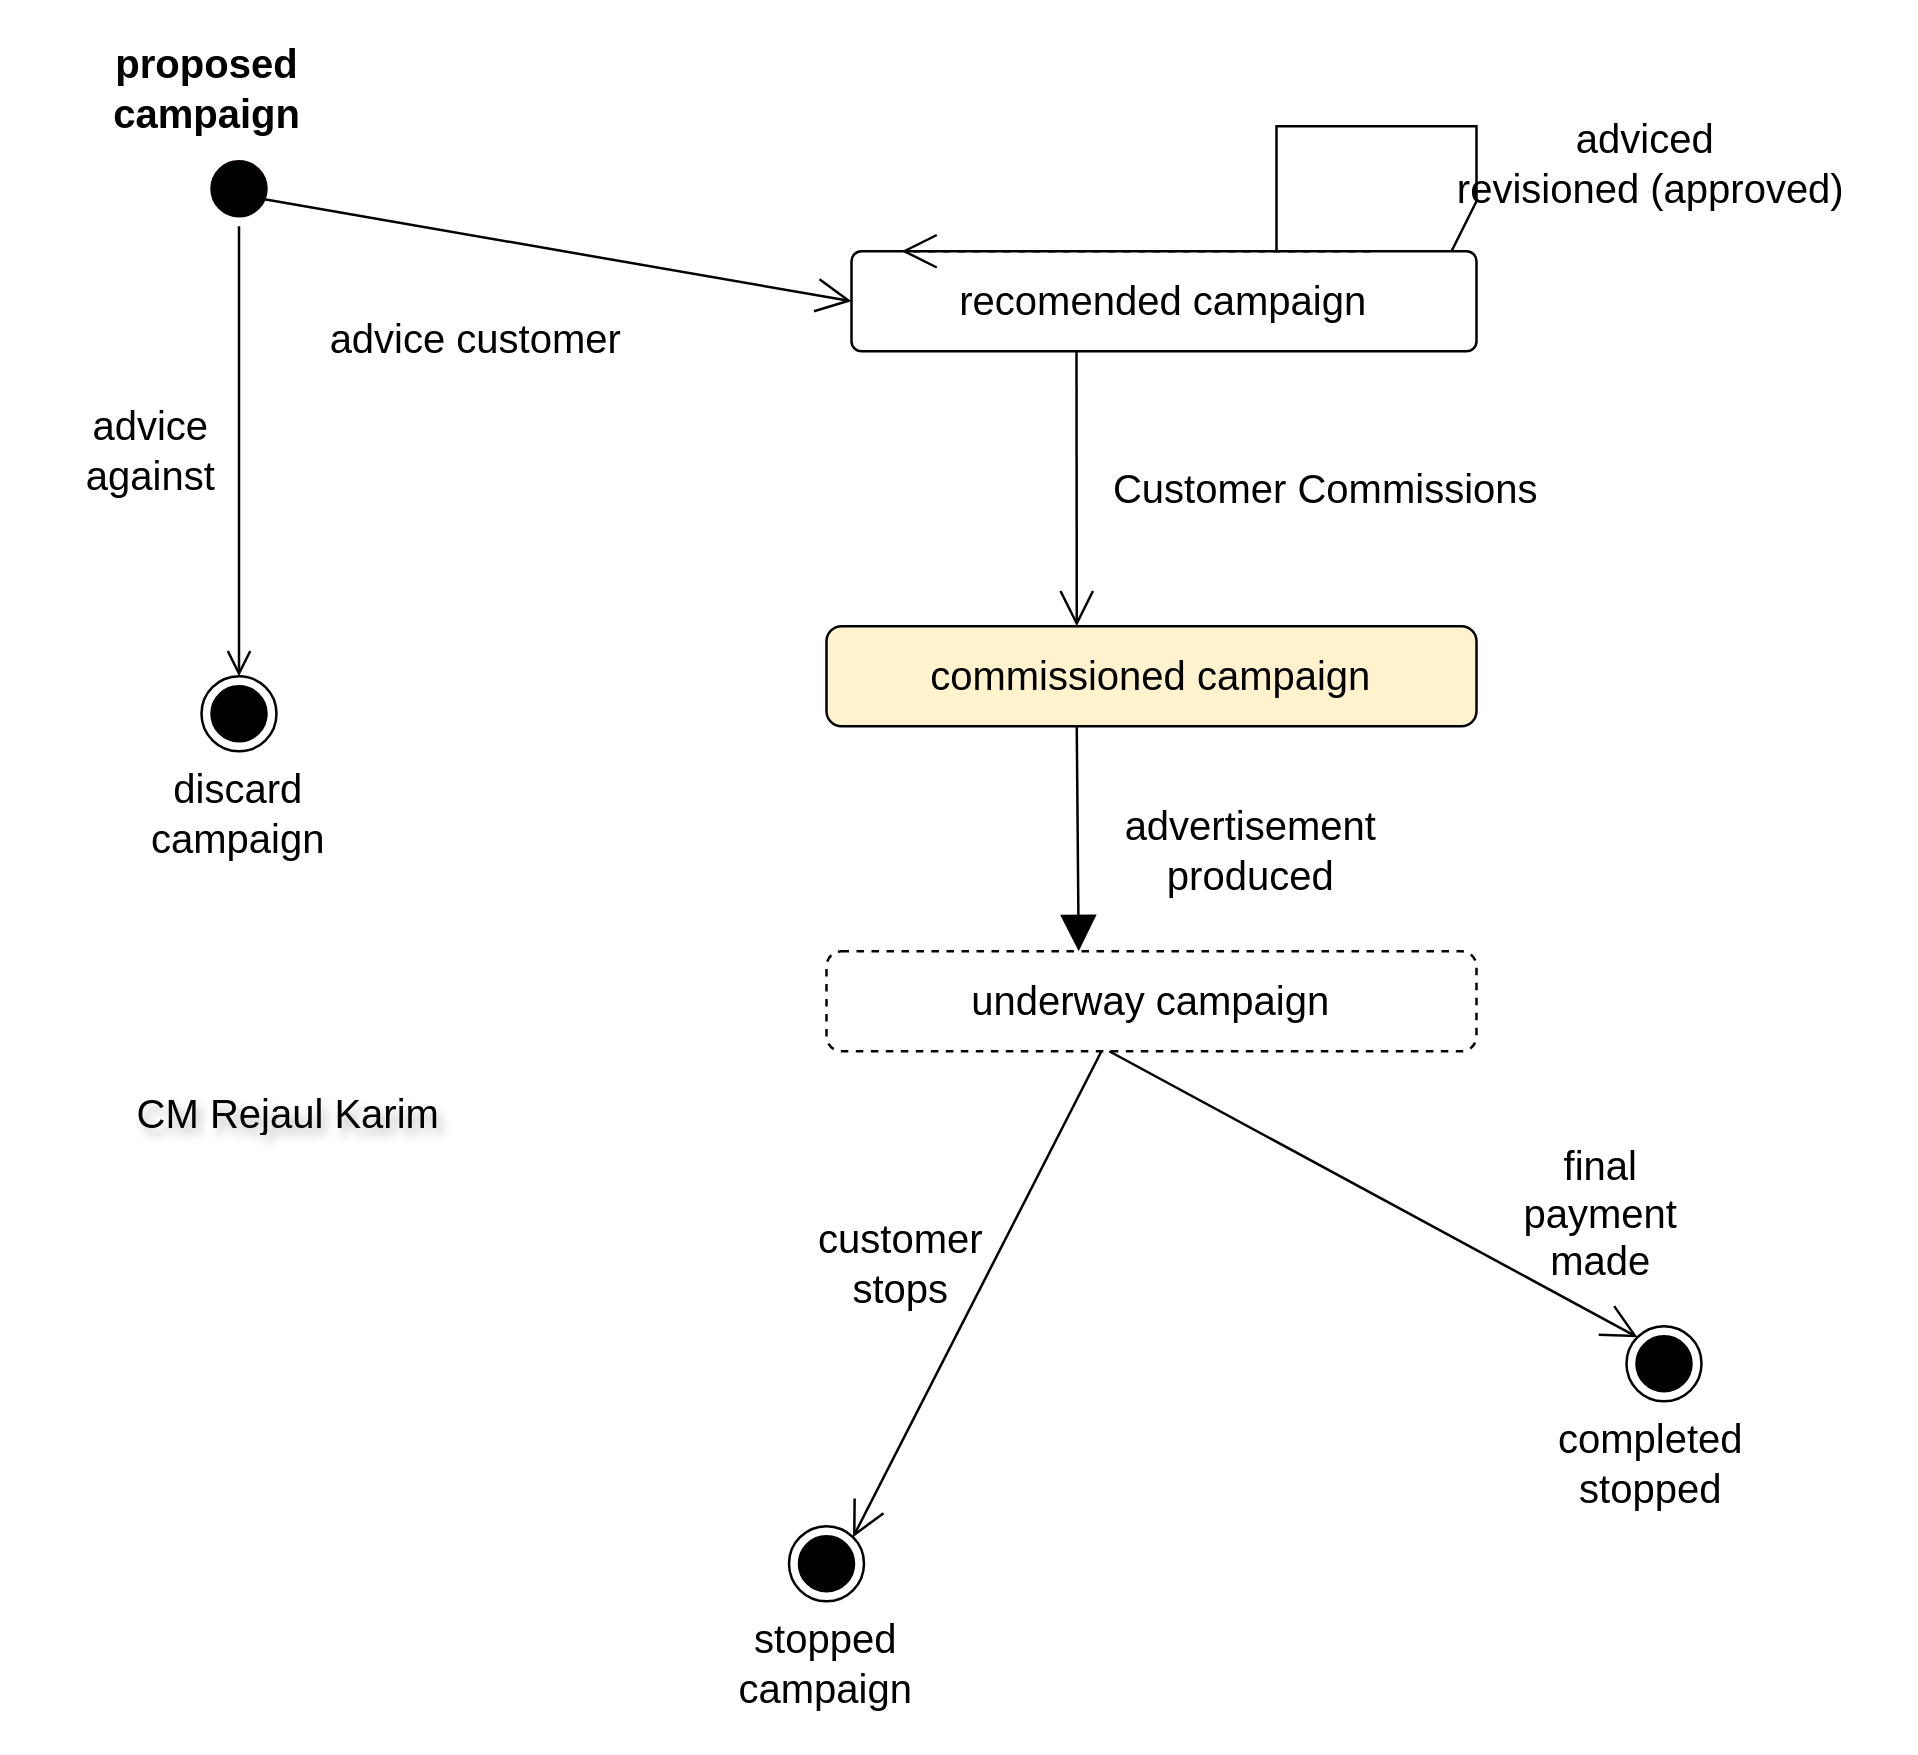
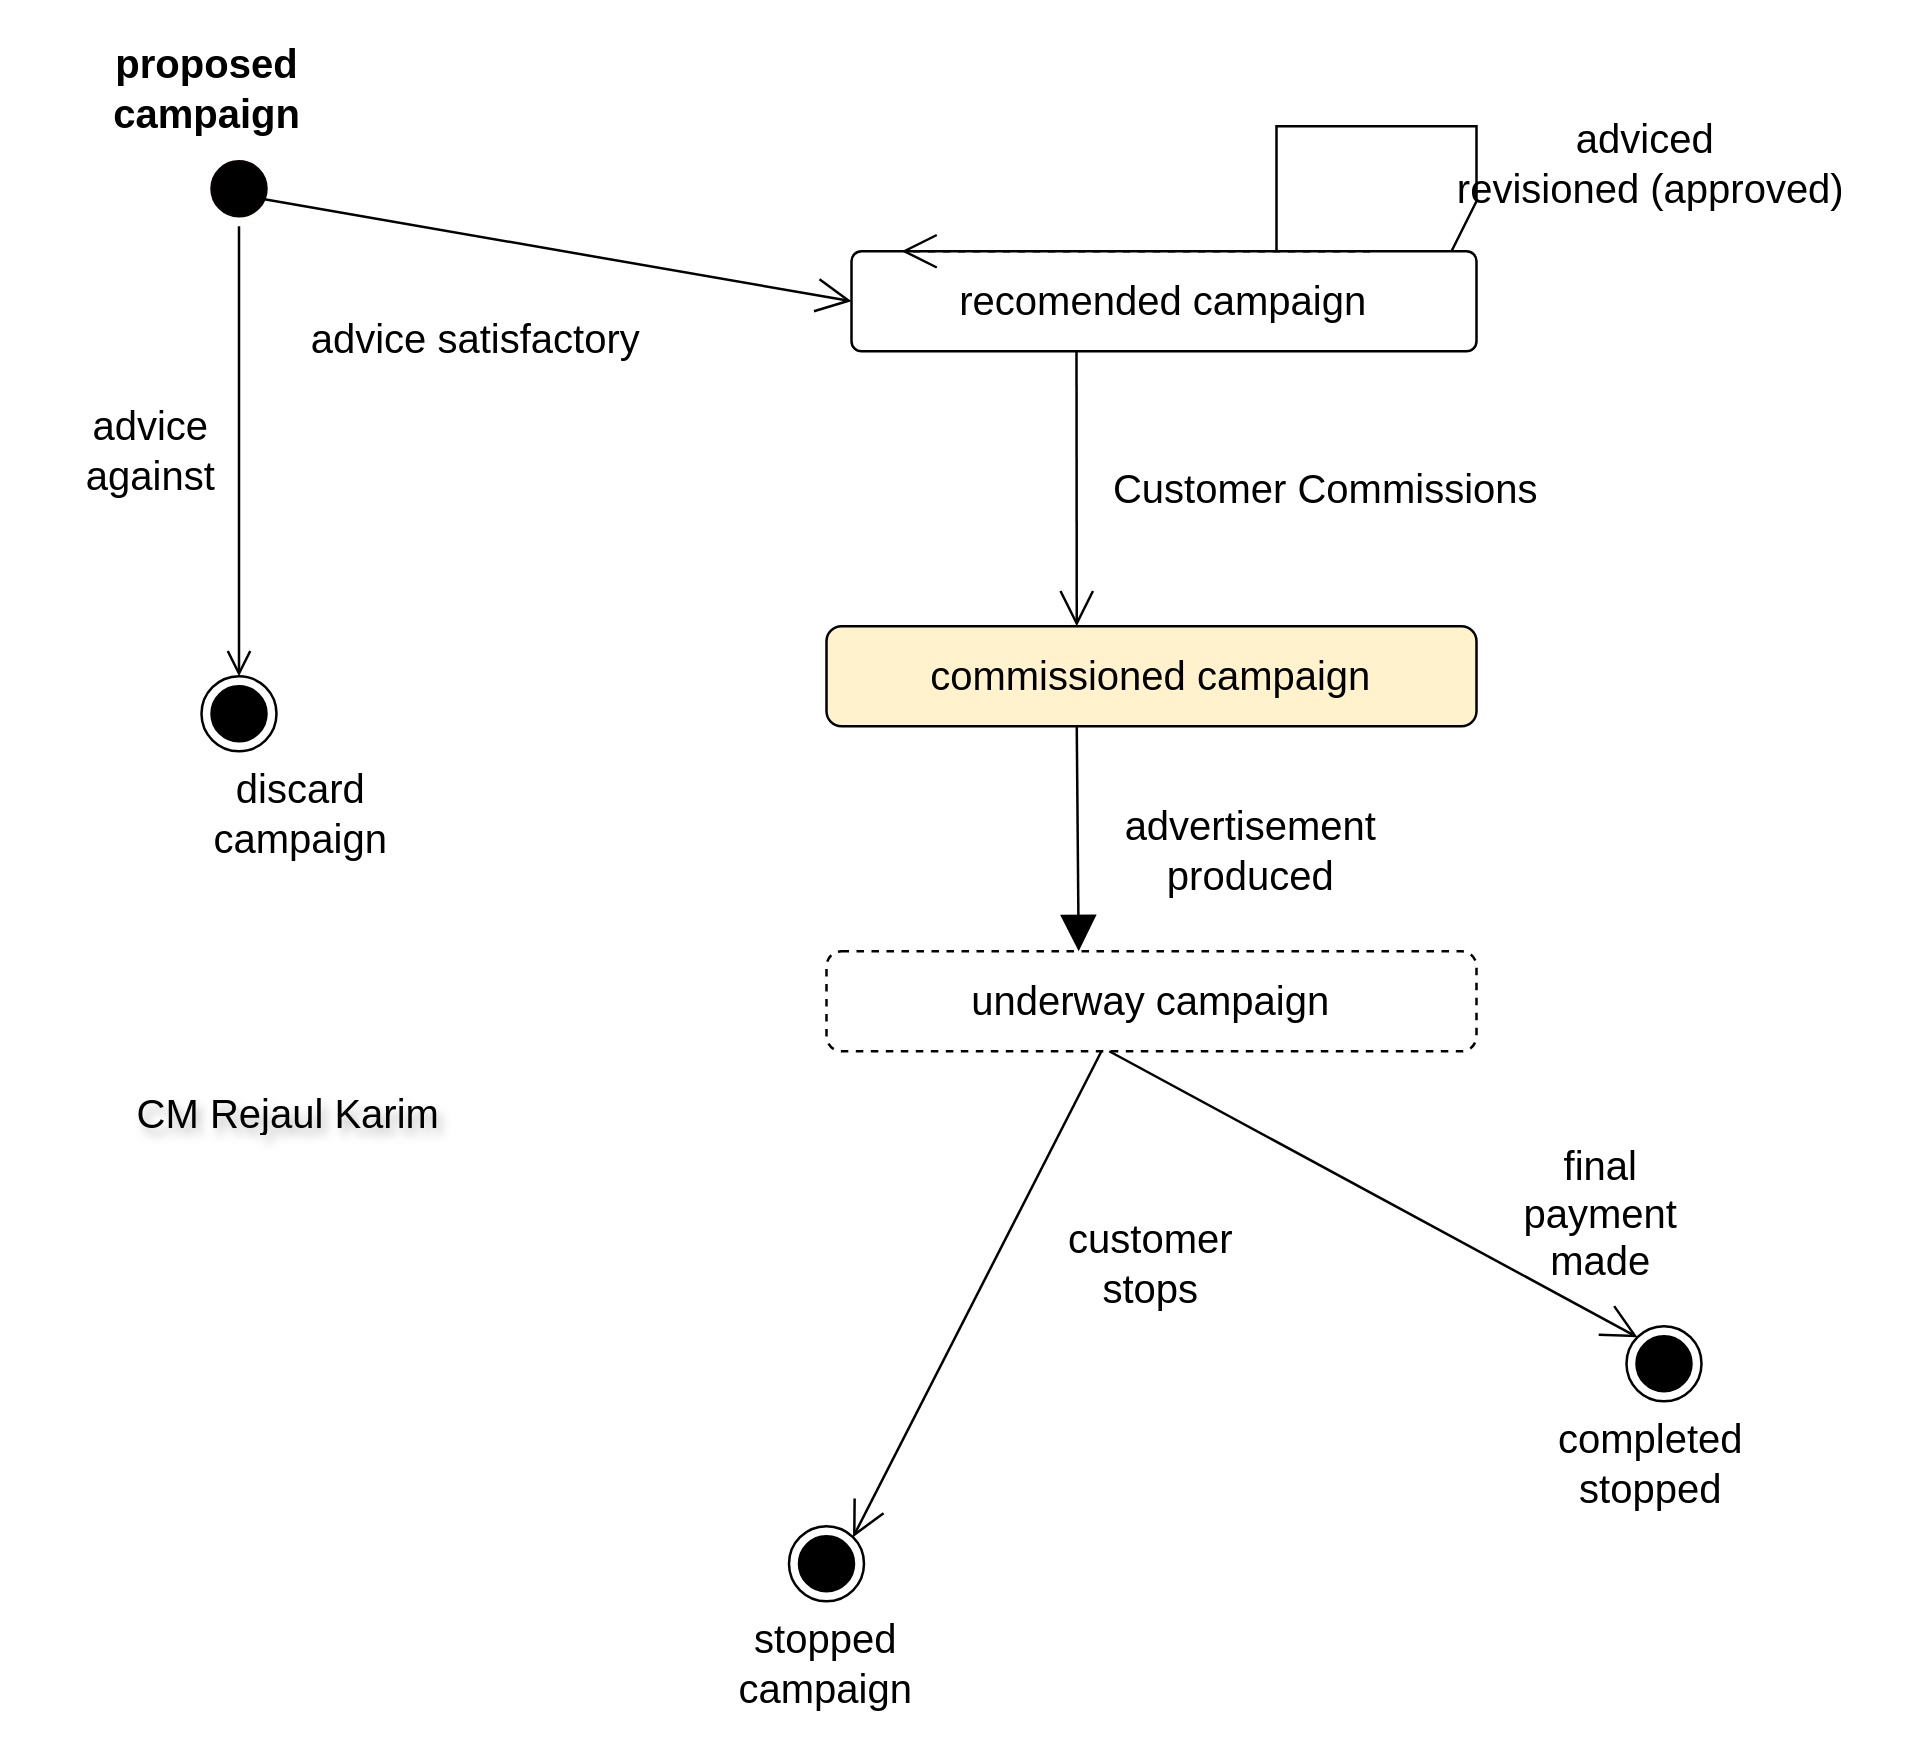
node "advice customer": label "advice customer" -> "advice satisfactory"
node "discard campaign": moved (239, 814) -> (301, 814)
node "customer stops": moved (901, 1264) -> (1151, 1264)
